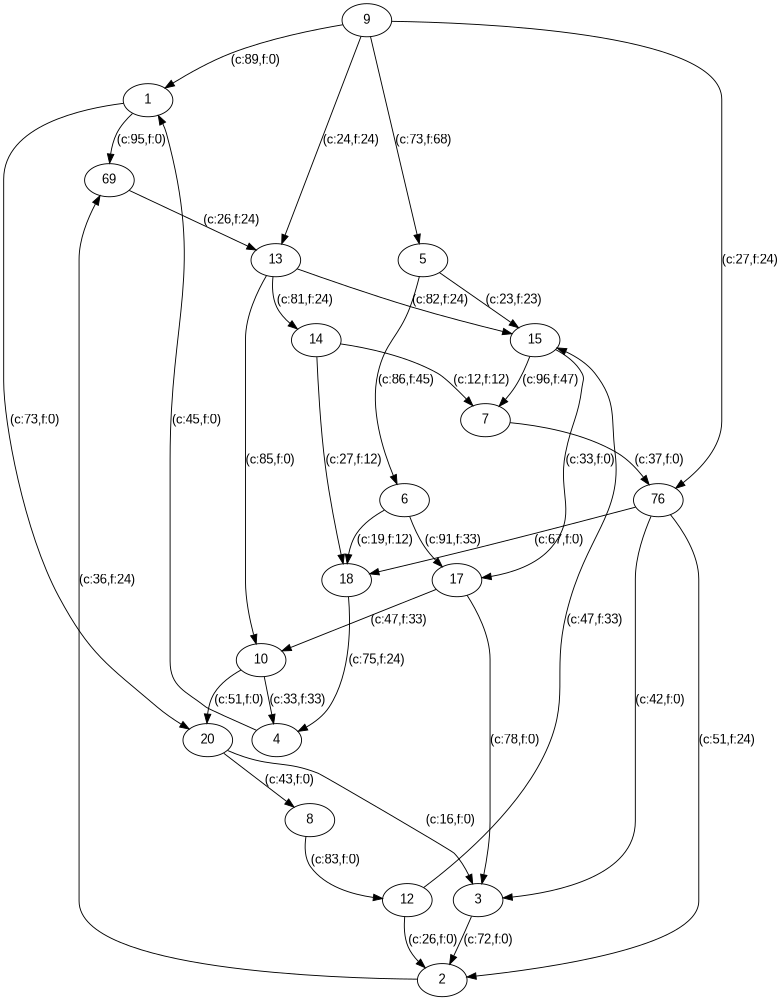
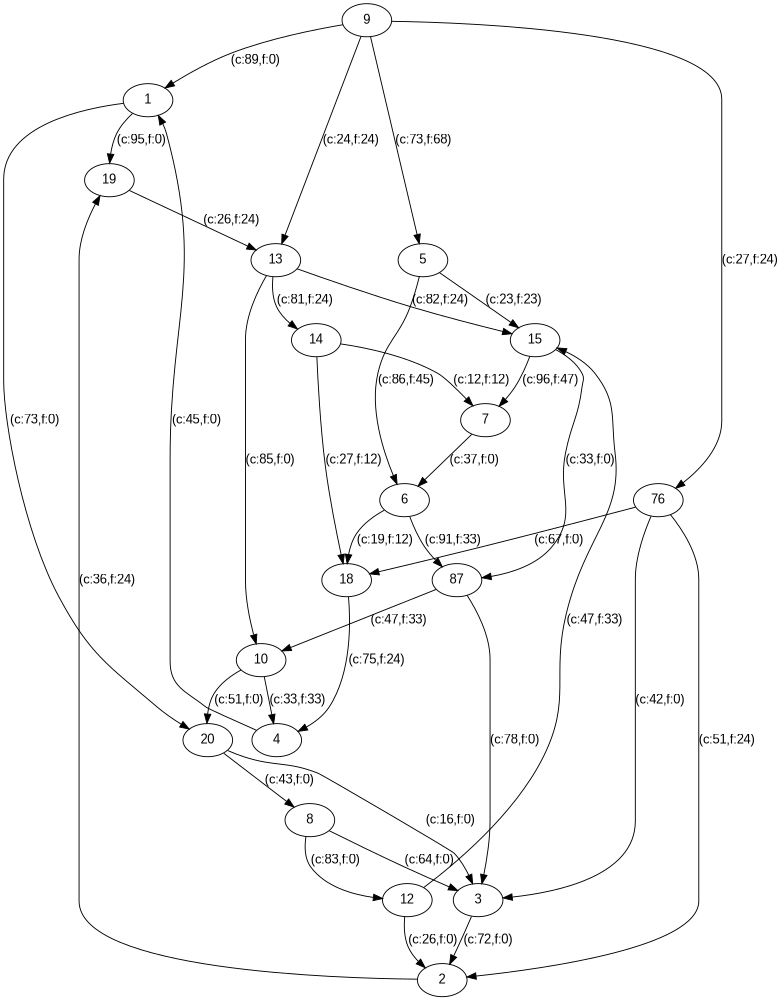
node "69": label "69" -> "19"
edge "7" -> "76": now "7" -> "6"
node "17": label "17" -> "87"
edge "8" -> "3": added, label "(c:64,f:0)"
